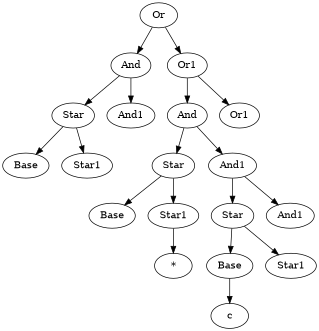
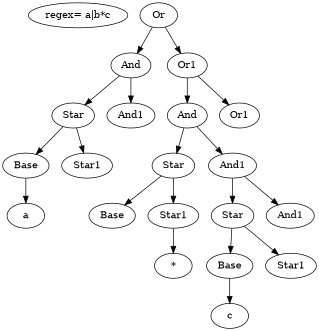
node "regex= a|b*c": added
node "a": added
